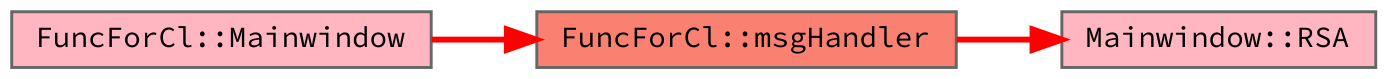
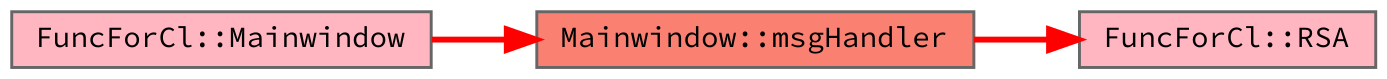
node "FuncForCl::msgHandler": label "FuncForCl::msgHandler" -> "Mainwindow::msgHandler"
node "Mainwindow::RSA": label "Mainwindow::RSA" -> "FuncForCl::RSA"
